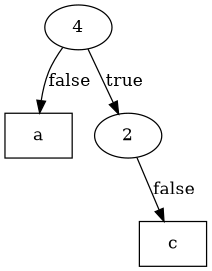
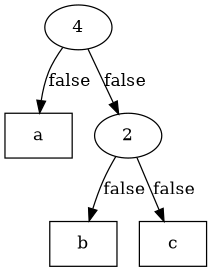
edge "4" -> "2": label "true" -> "false"
node "b": added
